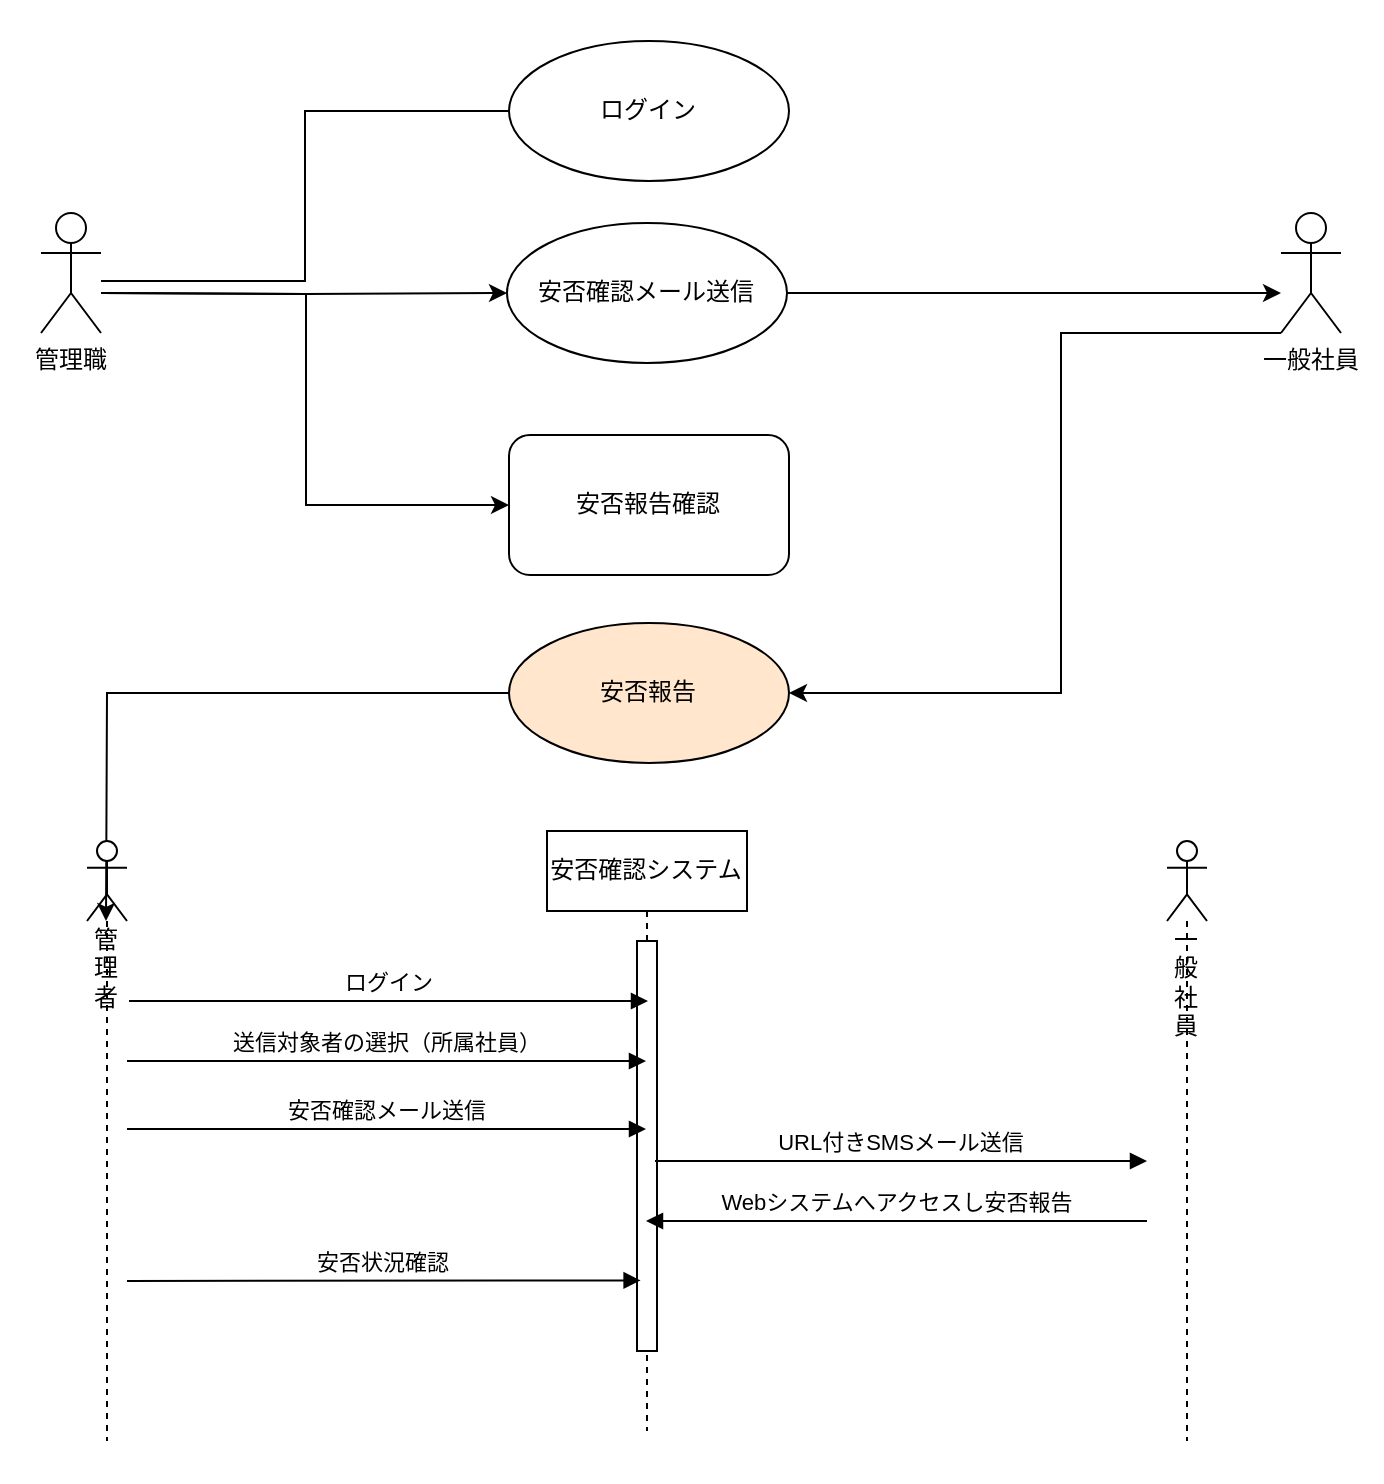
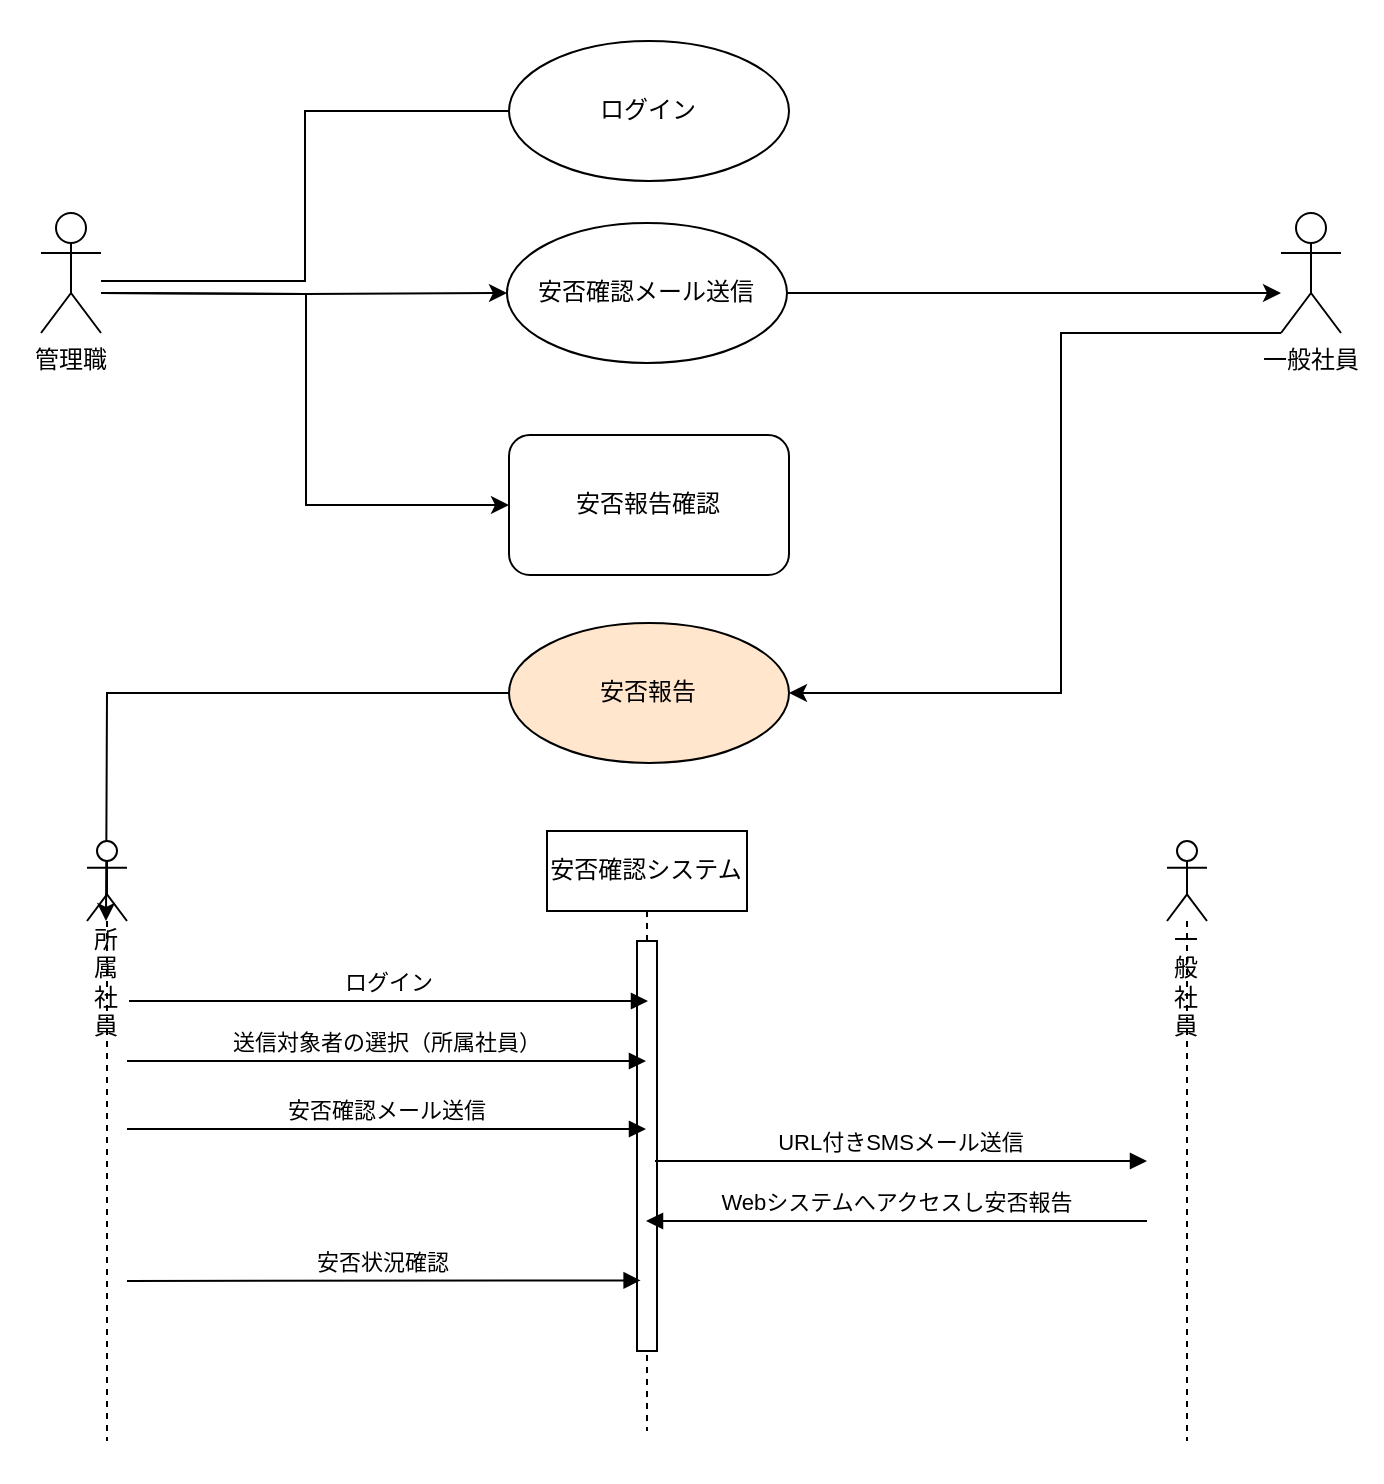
node "管理者": label "管理者" -> "所属社員"
